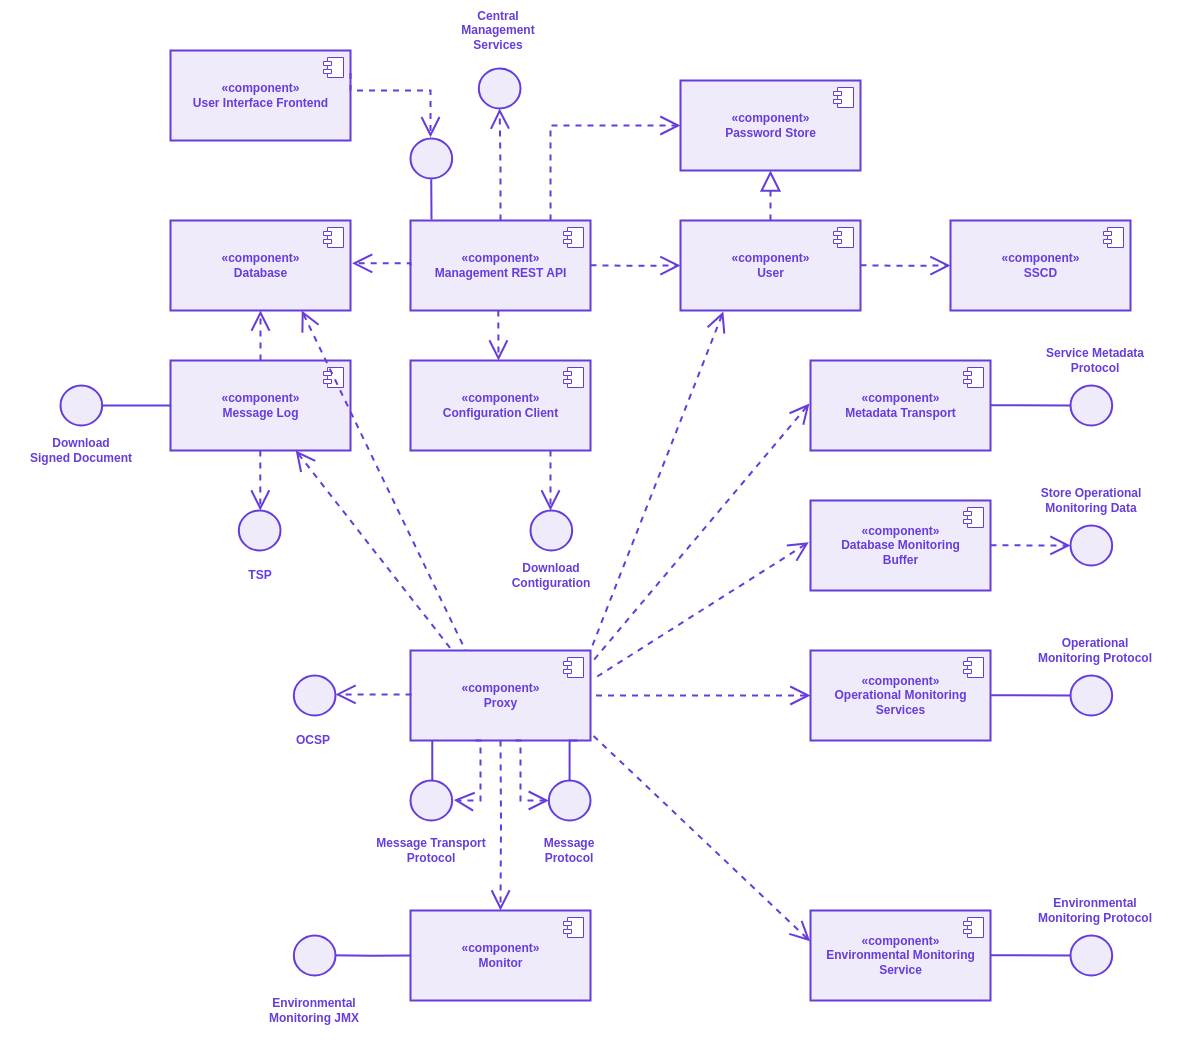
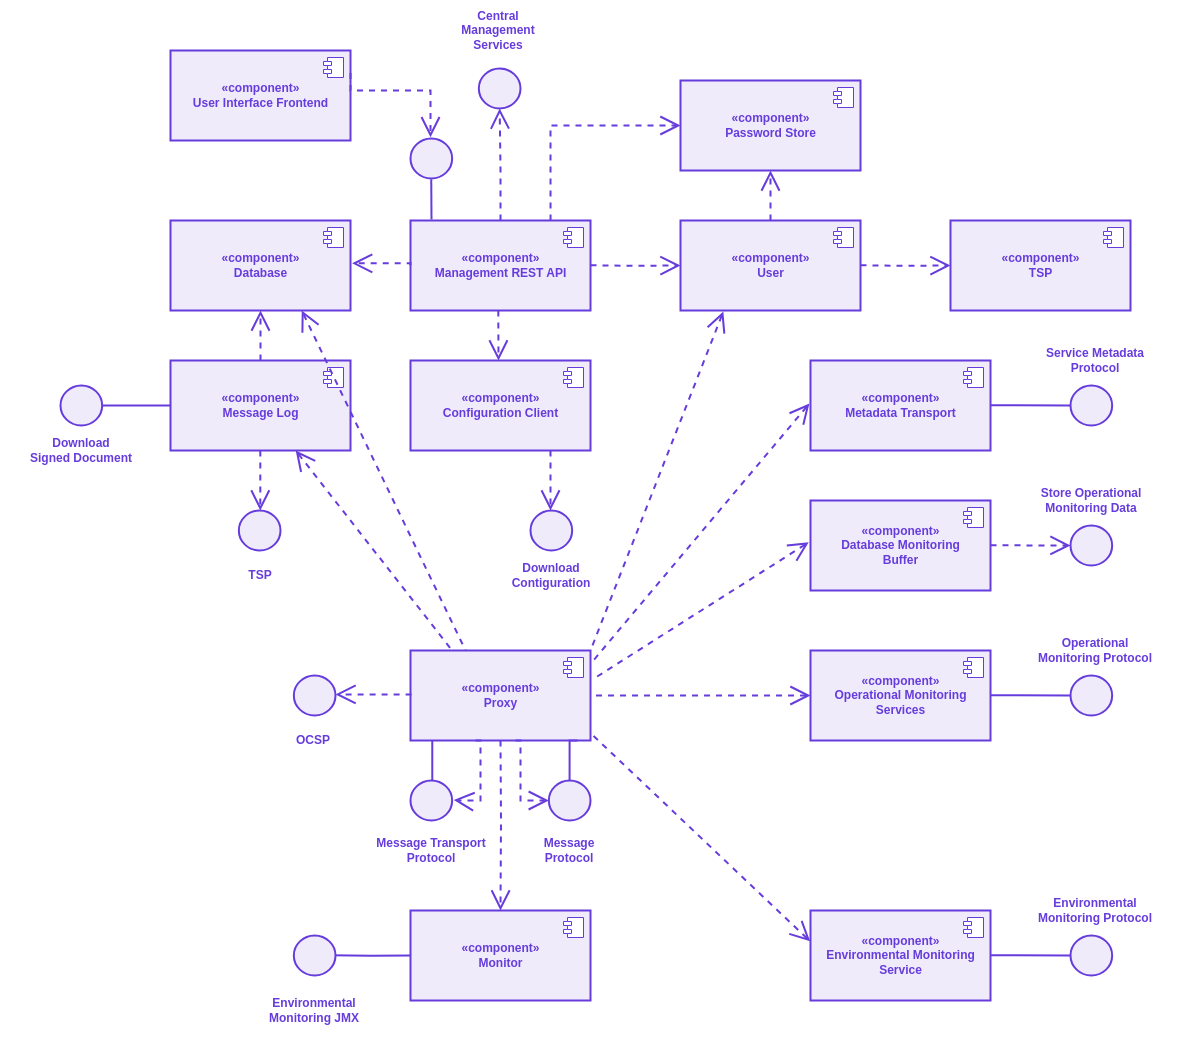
edge "«component» User" -> "«component» Password Store": arrowhead block -> open
node "«component» SSCD": label "«component» SSCD" -> "«component» TSP"
